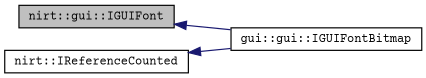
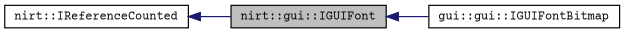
edge "gui::gui::IGUIFontBitmap" -> "nirt::IReferenceCounted": now "nirt::gui::IGUIFont" -> "nirt::IReferenceCounted"
